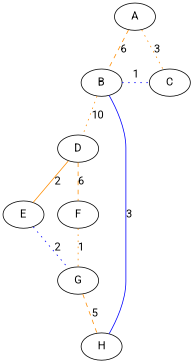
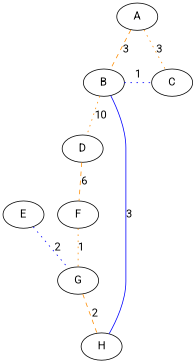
edge "A" -- "B": label "6" -> "3"
edge "D" -- "E": removed, label "2"
edge "G" -- "H": label "5" -> "2"
